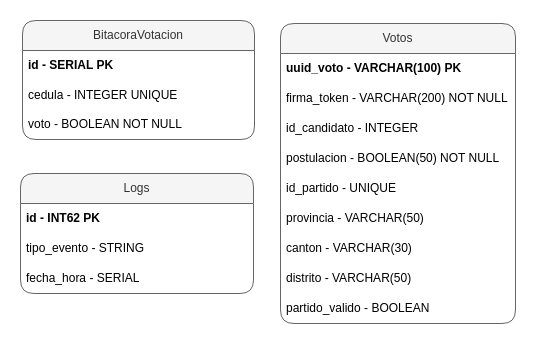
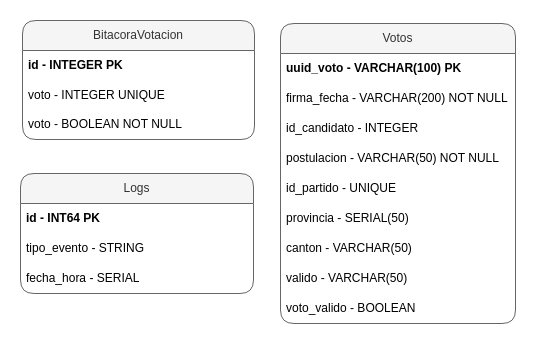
node "id - SERIAL PK": label "id - SERIAL PK" -> "id - INTEGER PK"
node "cedula - INTEGER UNIQUE": label "cedula - INTEGER UNIQUE" -> "voto - INTEGER UNIQUE"
node "firma_token - VARCHAR(200) NOT NULL": label "firma_token - VARCHAR(200) NOT NULL" -> "firma_fecha - VARCHAR(200) NOT NULL"
node "postulacion - BOOLEAN(50) NOT NULL": label "postulacion - BOOLEAN(50) NOT NULL" -> "postulacion - VARCHAR(50) NOT NULL"
node "id - INT62 PK": label "id - INT62 PK" -> "id - INT64 PK"
node "provincia - VARCHAR(50)": label "provincia - VARCHAR(50)" -> "provincia - SERIAL(50)"
node "canton - VARCHAR(30)": label "canton - VARCHAR(30)" -> "canton - VARCHAR(50)"
node "distrito - VARCHAR(50)": label "distrito - VARCHAR(50)" -> "valido - VARCHAR(50)"
node "partido_valido - BOOLEAN": label "partido_valido - BOOLEAN" -> "voto_valido - BOOLEAN"
